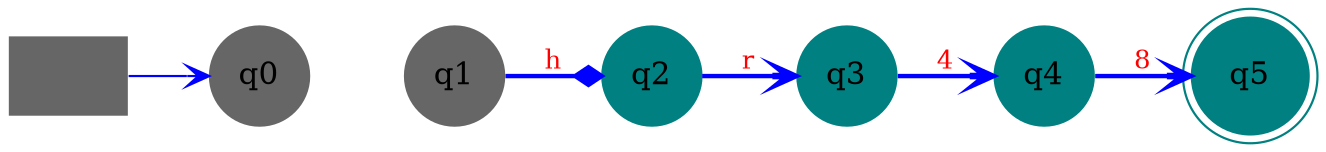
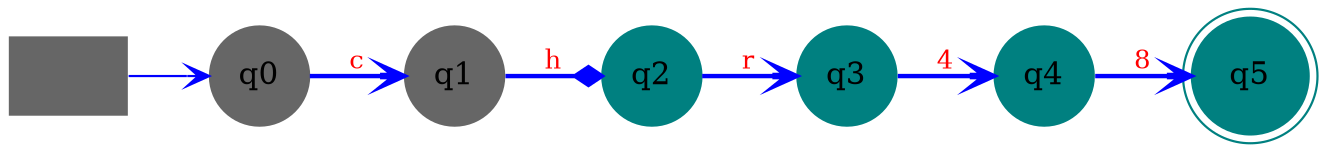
edge "q0" -> "q1": added, label "c"
